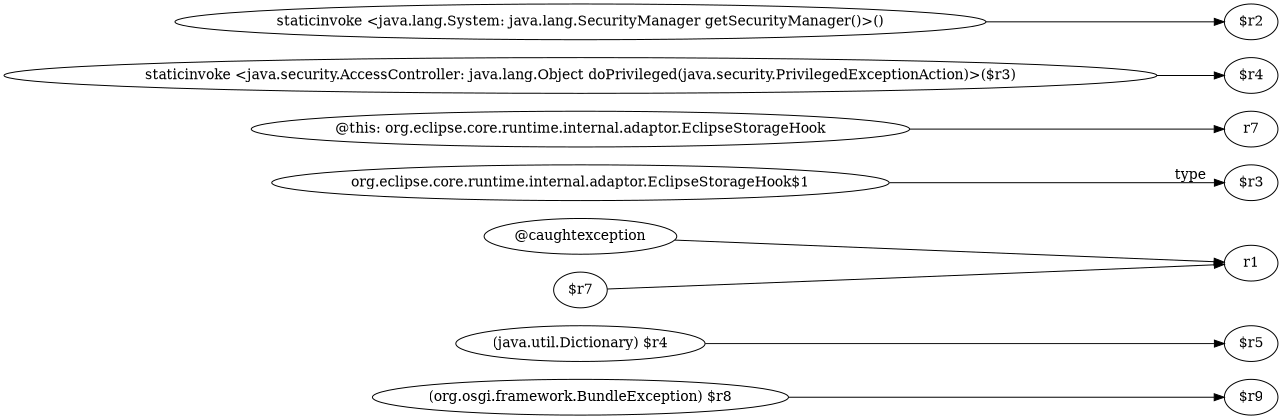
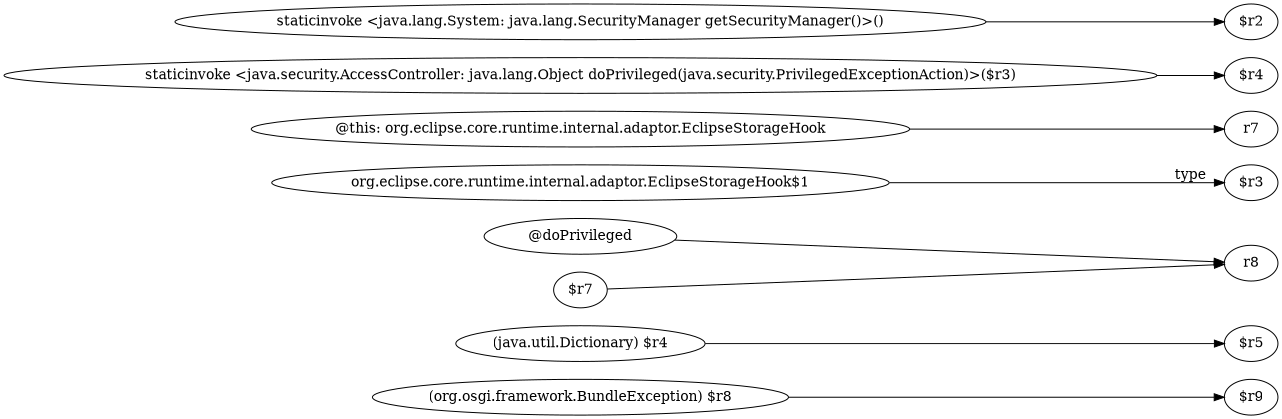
node "@caughtexception": label "@caughtexception" -> "@doPrivileged"
node "r1": label "r1" -> "r8"
